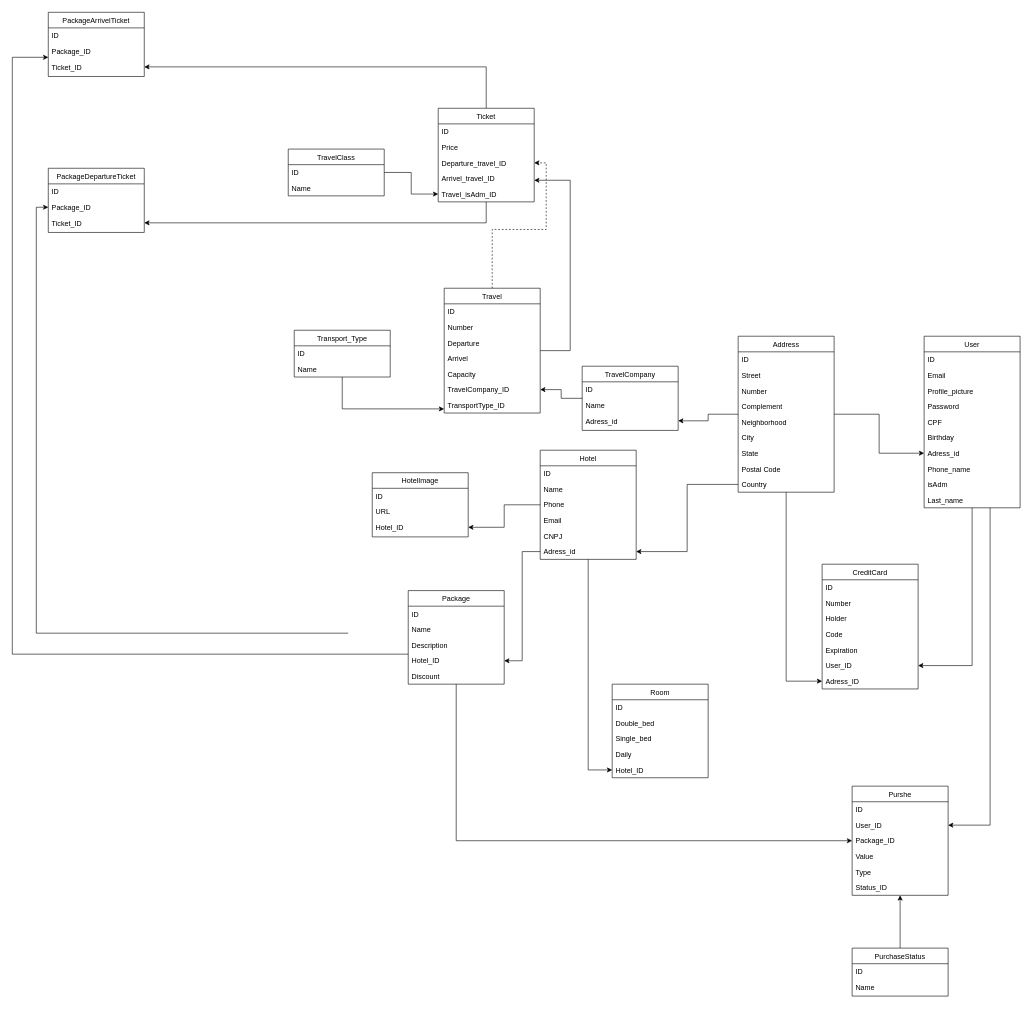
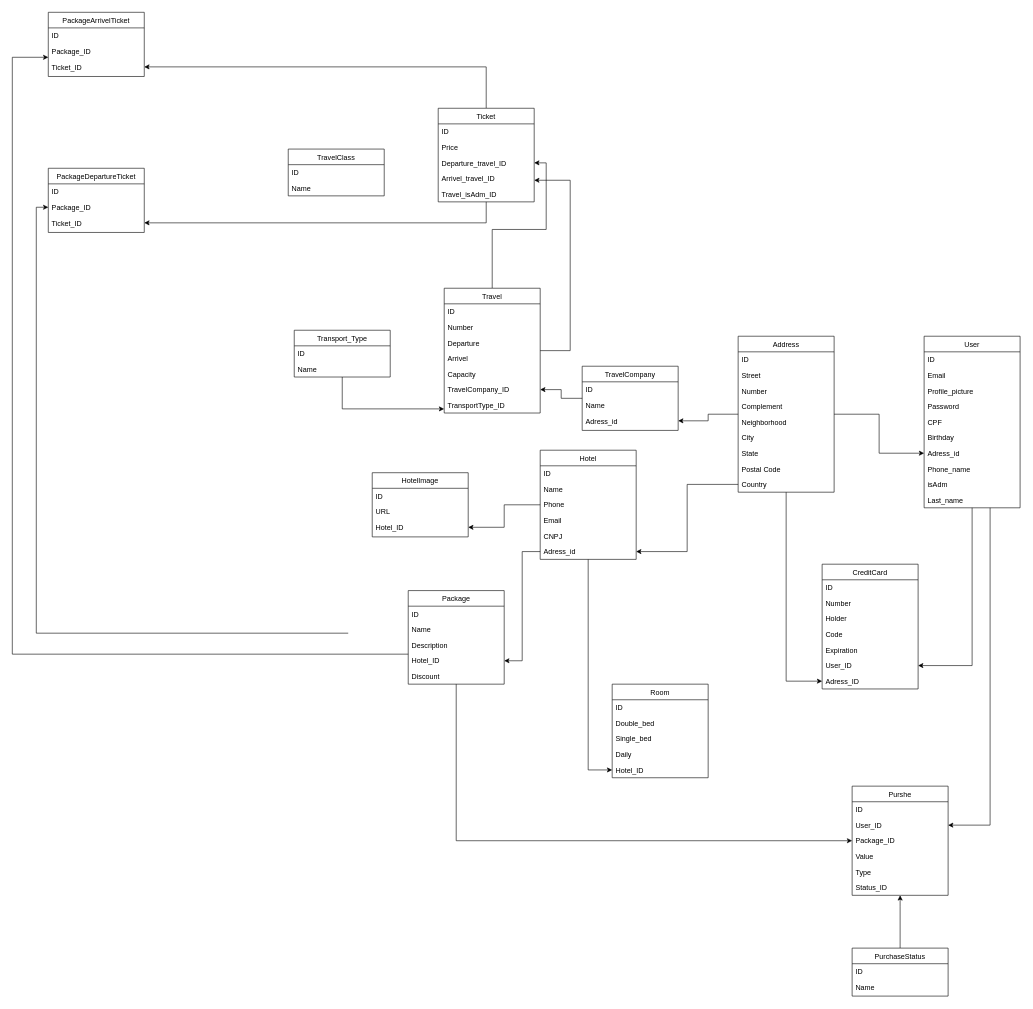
edge "TravelClass" -> "Travel_isAdm_ID": removed
edge "Travel" -> "Departure_travel_ID": style dashed -> solid
